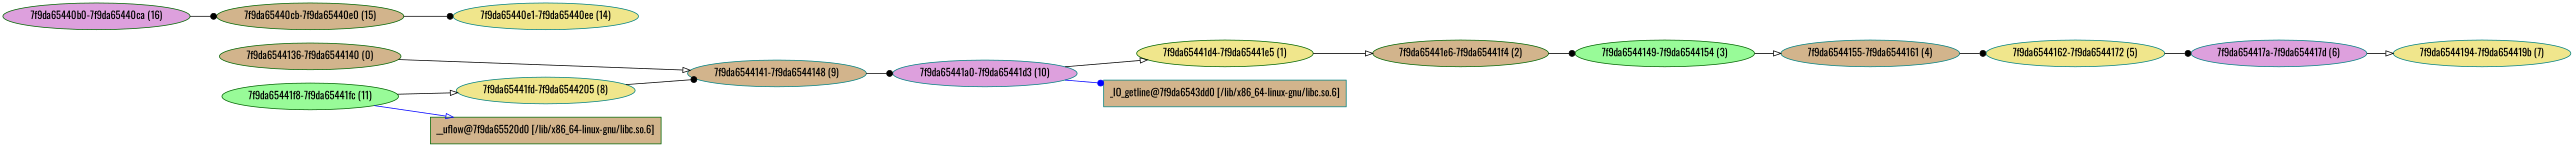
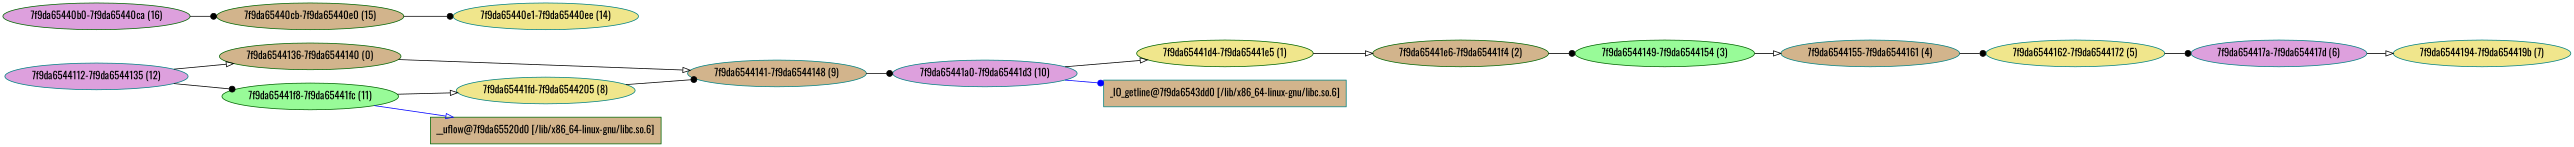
node "7f9da6544112-7f9da6544135 (12)": added
